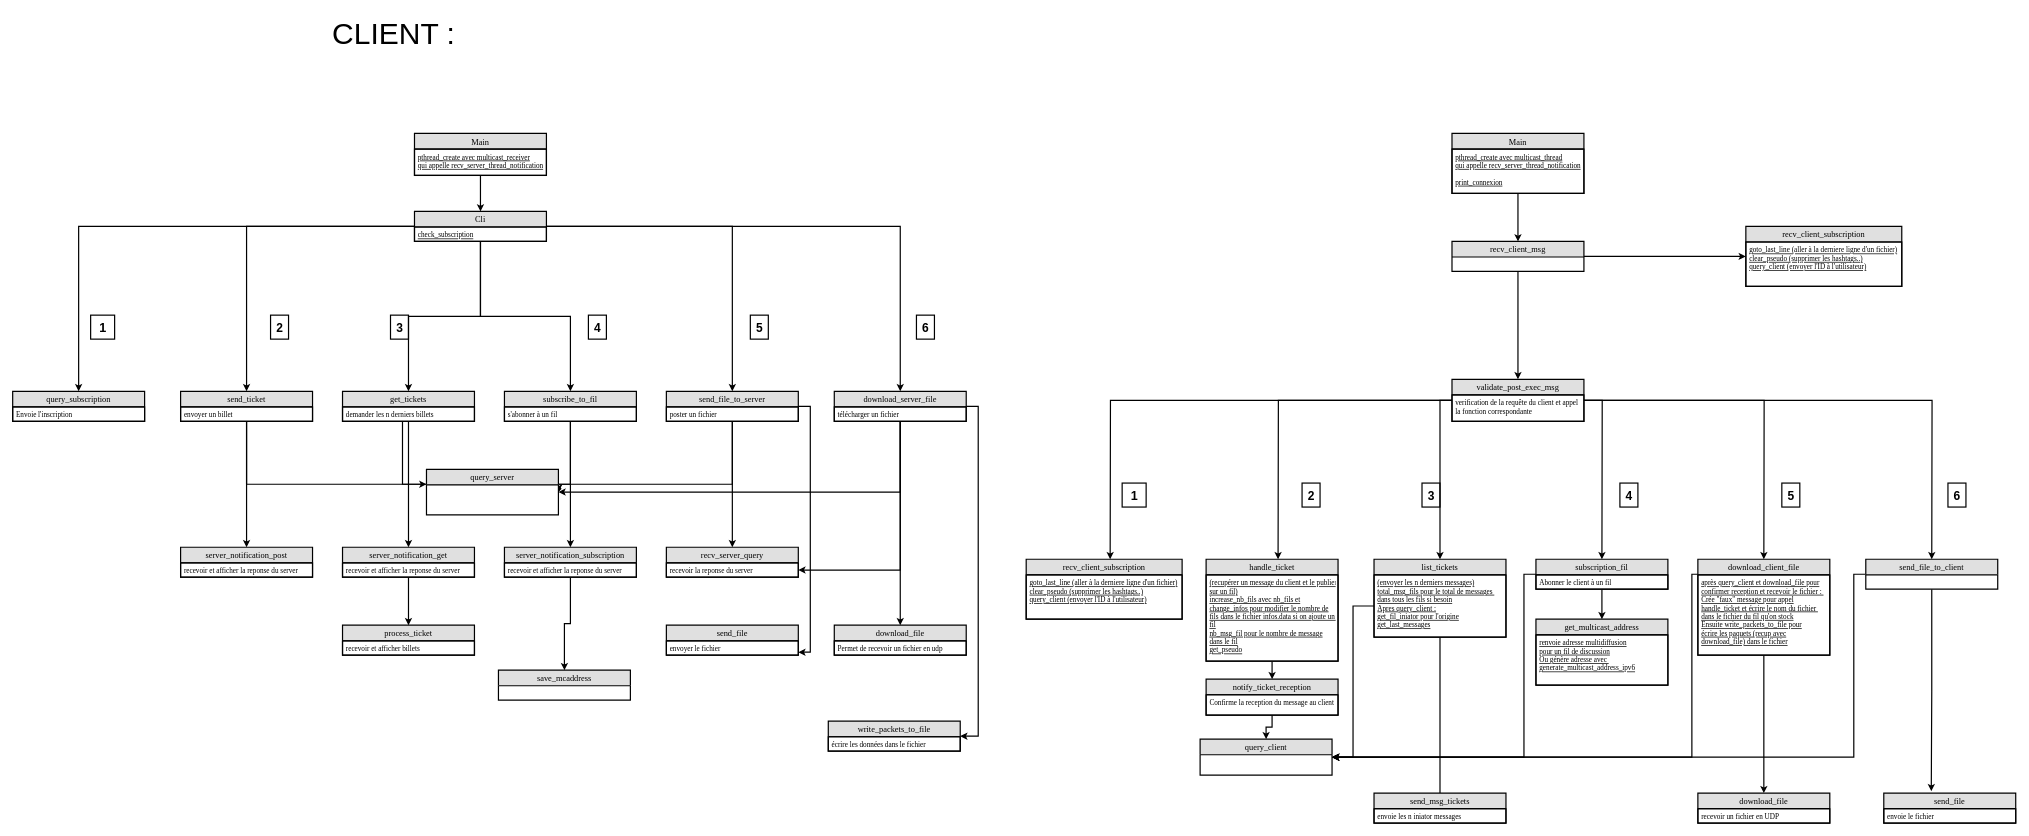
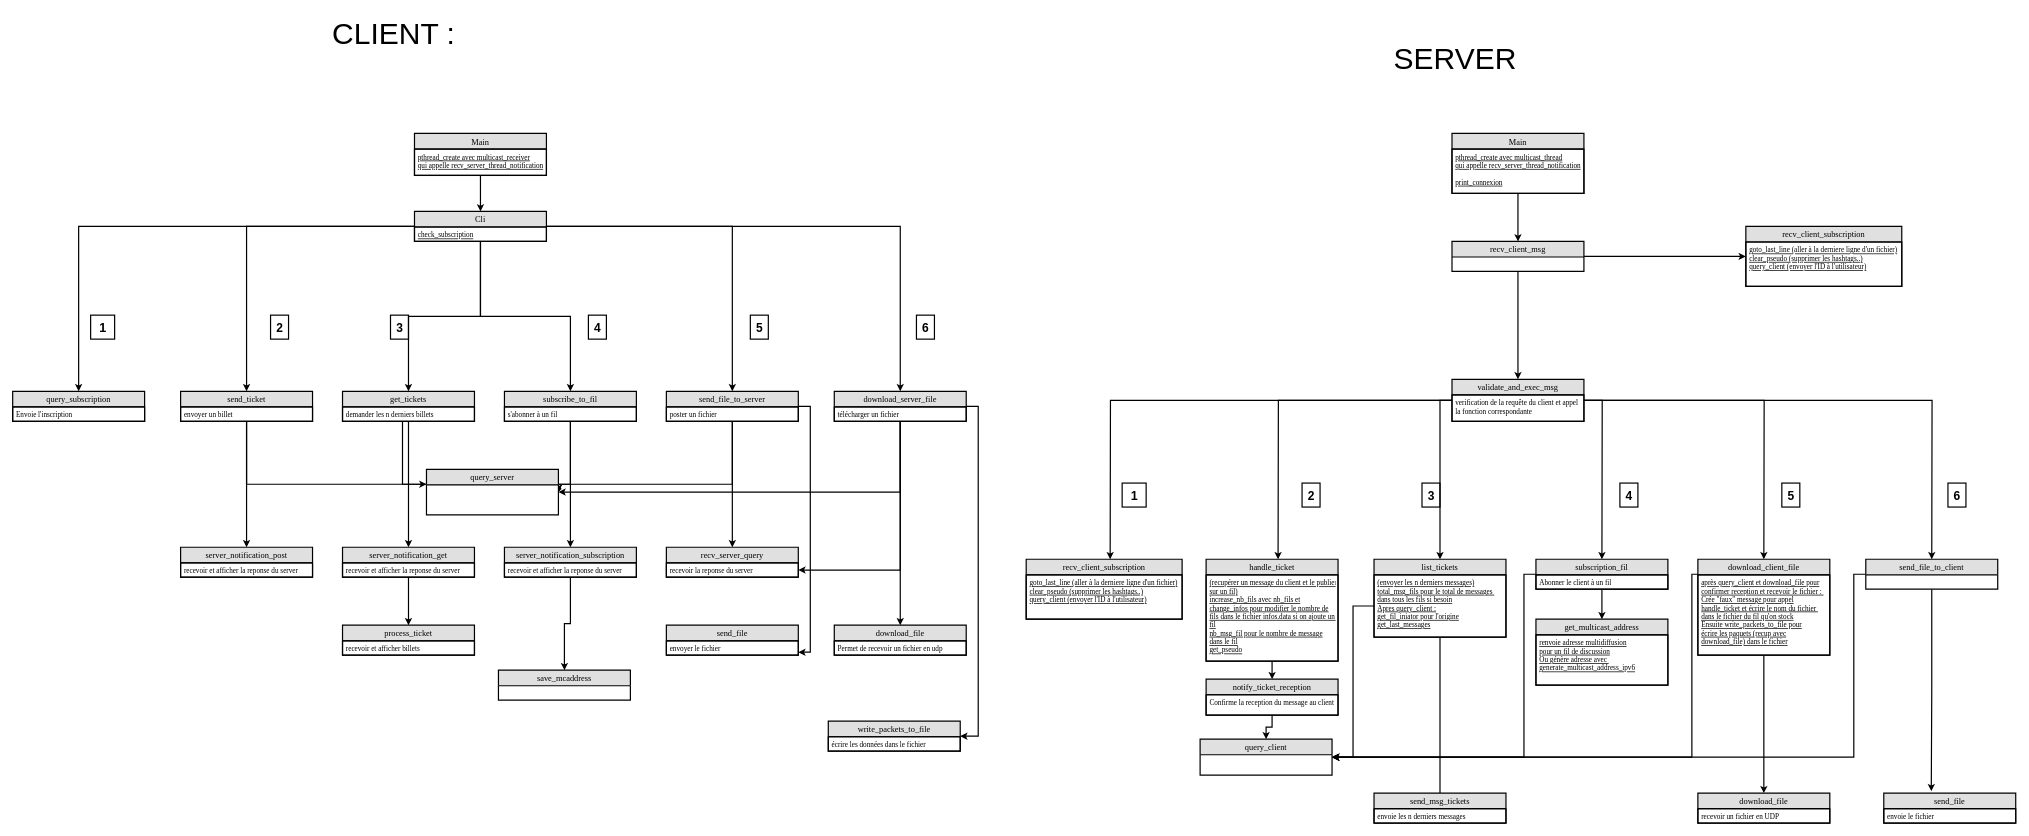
node "SERVER": added
node "validate_post_exec_msg": label "validate_post_exec_msg" -> "validate_and_exec_msg"
node "envoie les n iniator messages": label "envoie les n iniator messages" -> "envoie les n derniers messages"
